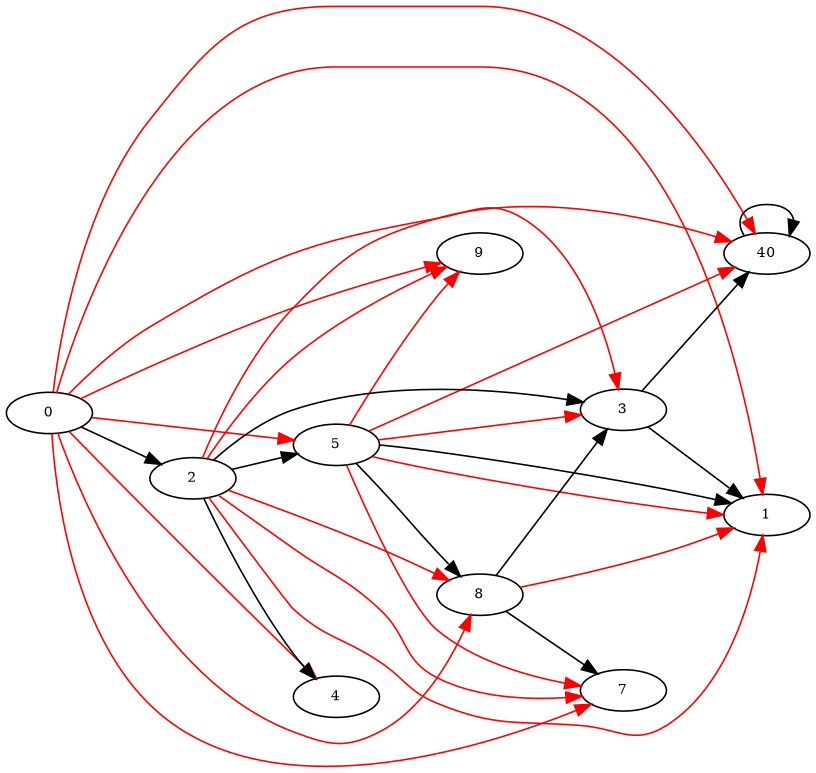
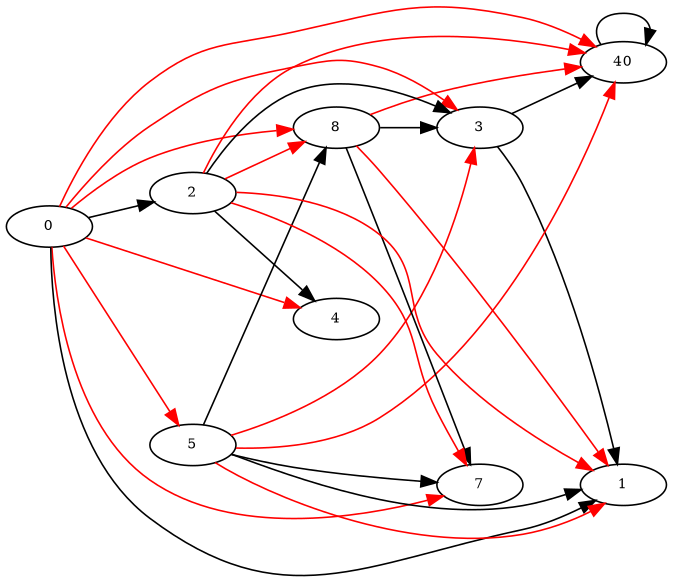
edge "0" -> "1": color red -> black
edge "8" -> "40": added
node "9": removed
edge "2" -> "5": removed
edge "5" -> "7": color red -> black
